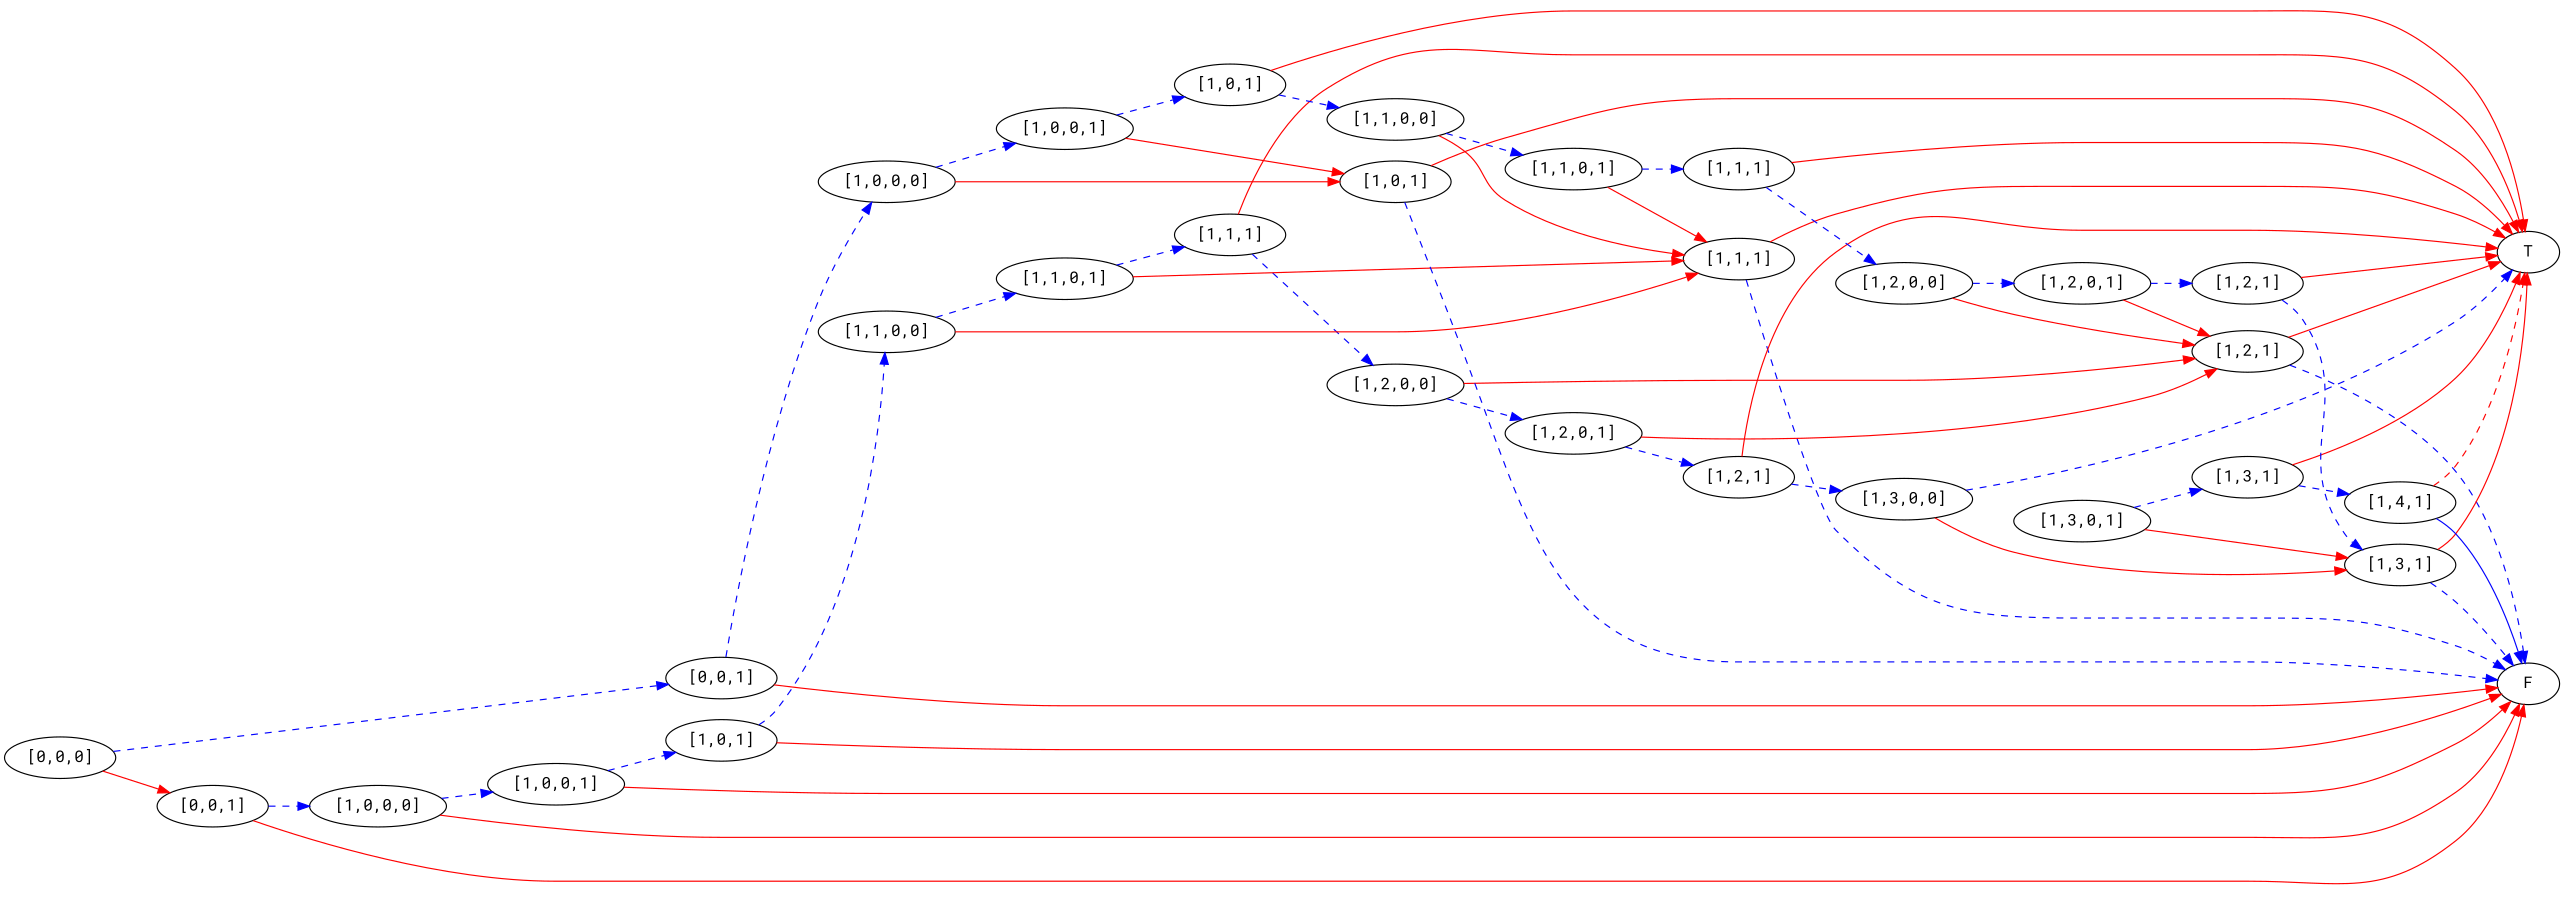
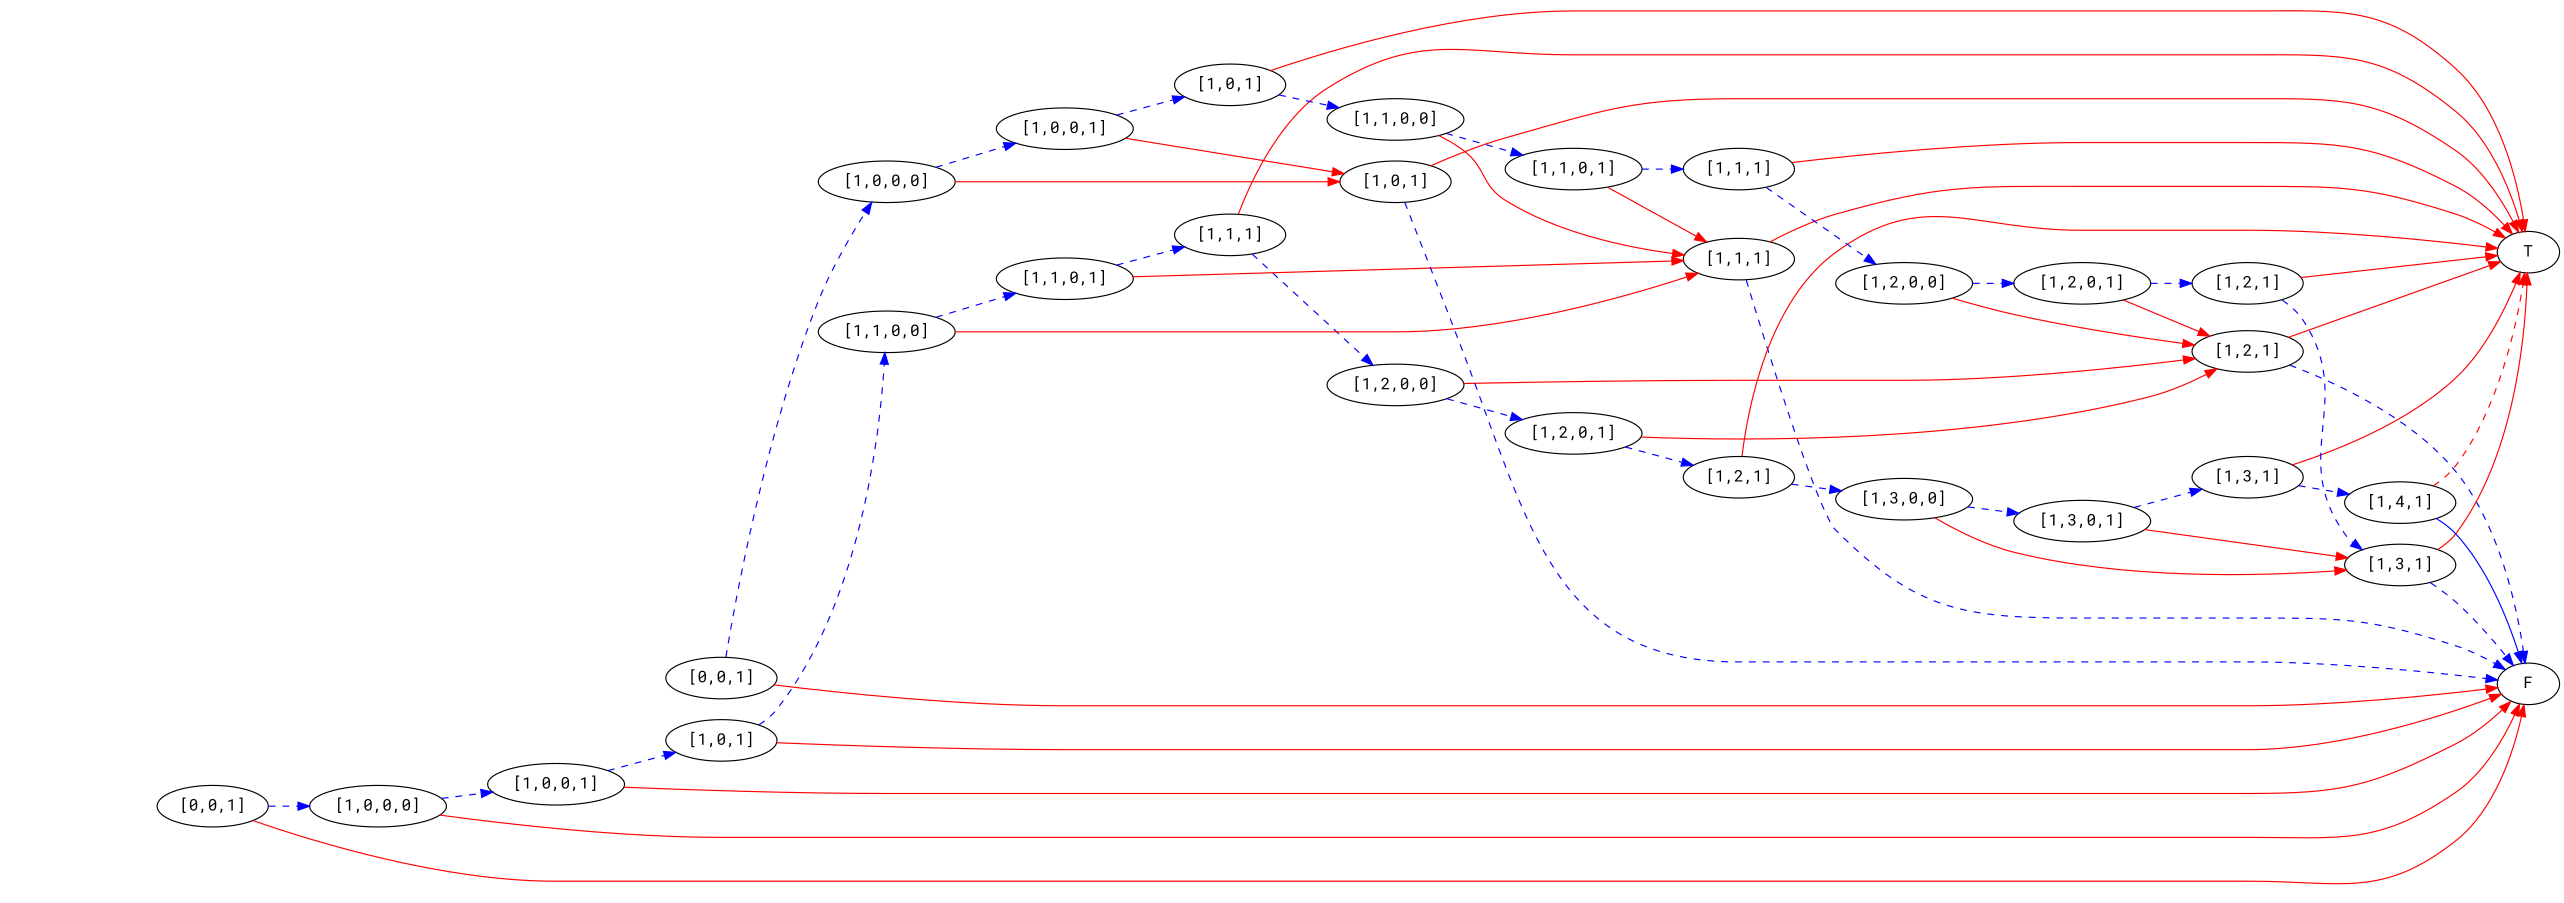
edge "[1,3,0,0]" -> "T": now "[1,3,0,0]" -> "[1,3,0,1]"
node "[0,0,0]": removed
